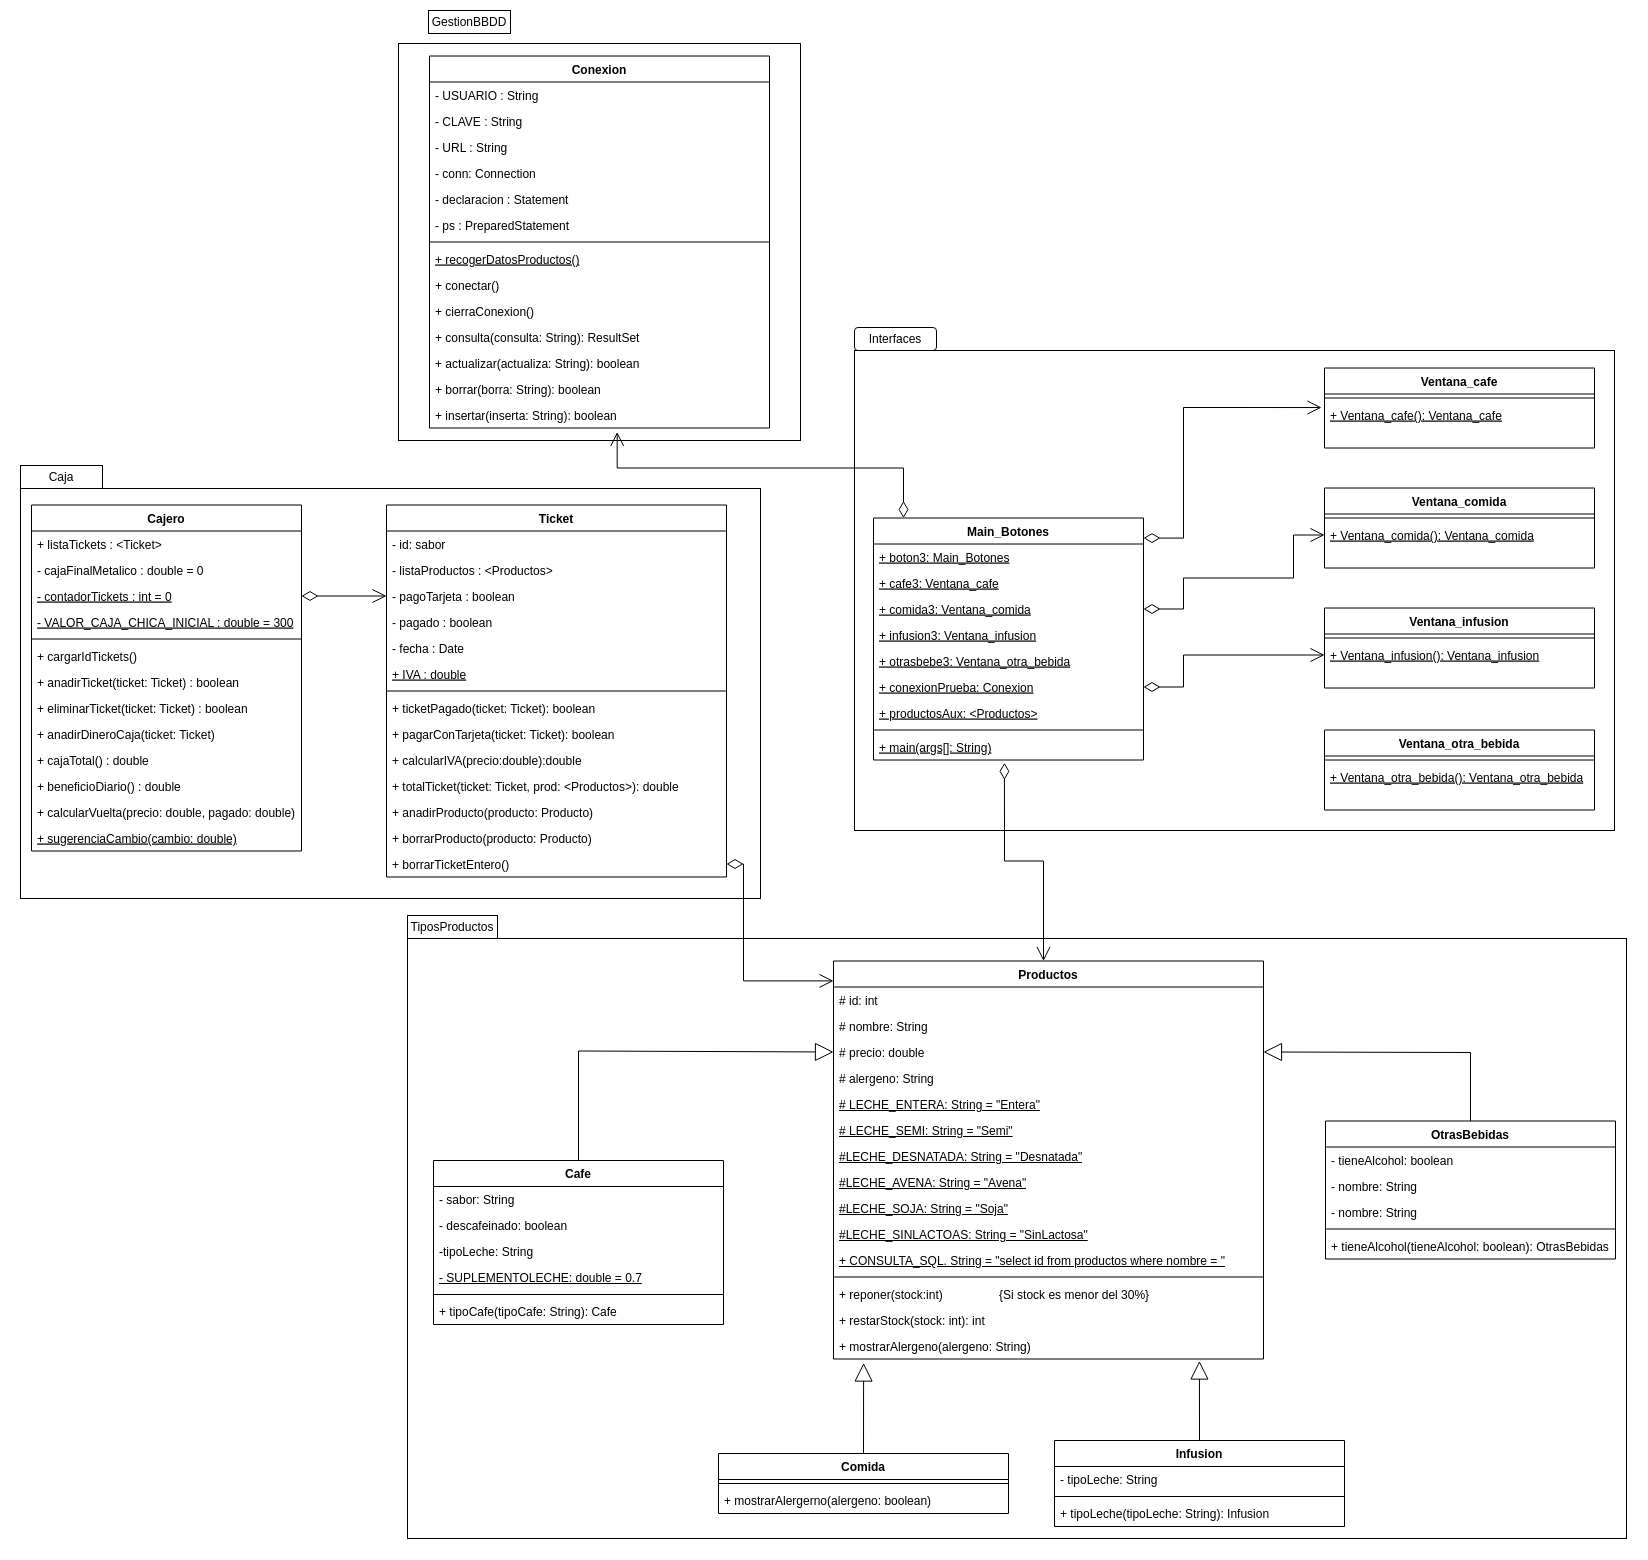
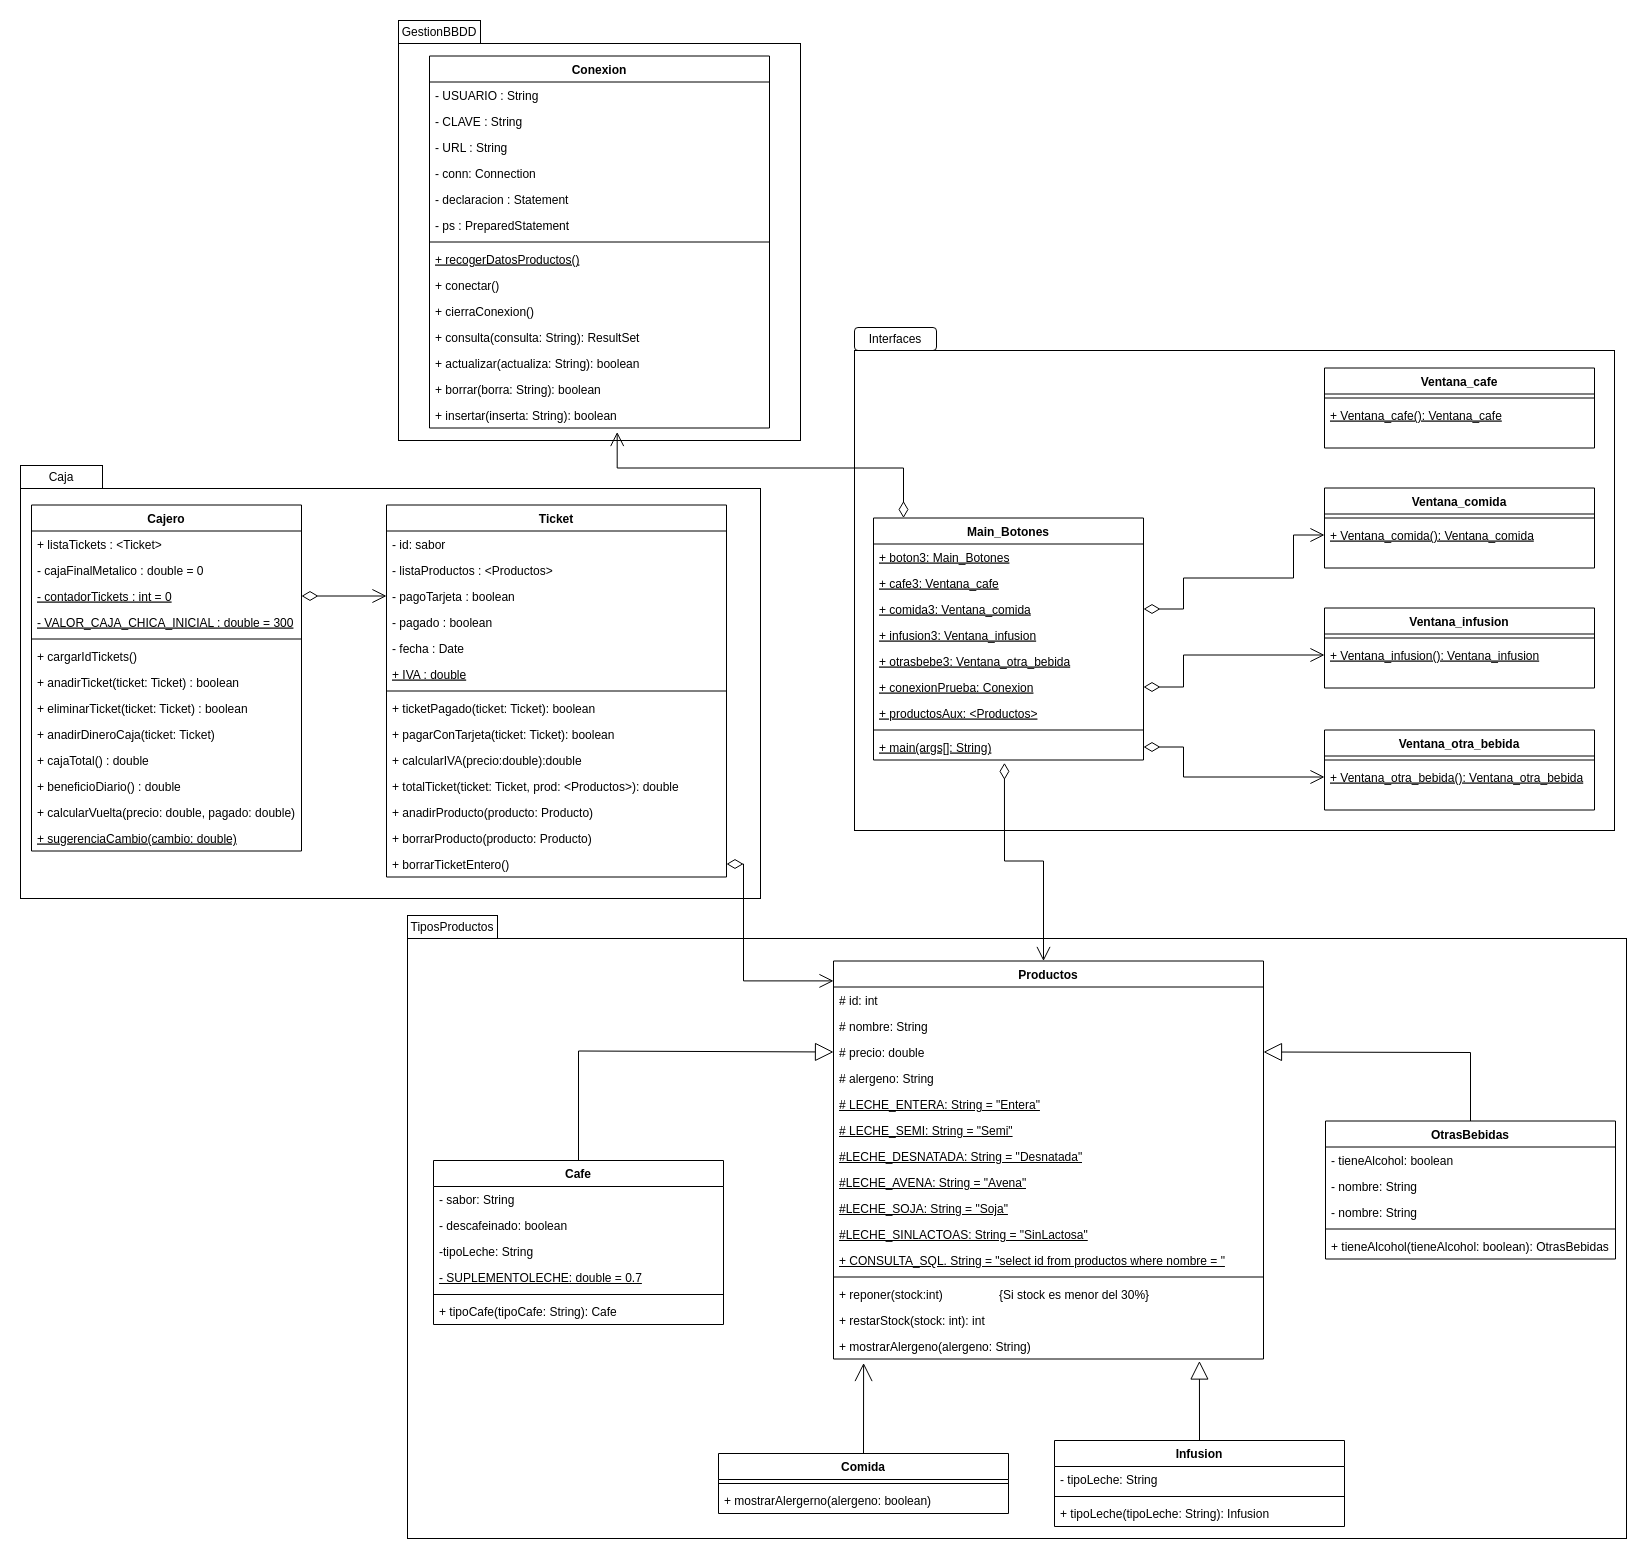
node "GestionBBDD": moved (470, 22) -> (440, 32)
edge "+ Ventana_cafe(): Ventana_cafe" -- "Main_Botones": removed
edge "+ main(args[]: String)" -- "+ Ventana_otra_bebida(): Ventana_otra_bebida": added
edge "Comida" -> "+ mostrarAlergeno(alergeno: String)": arrowhead block -> open
